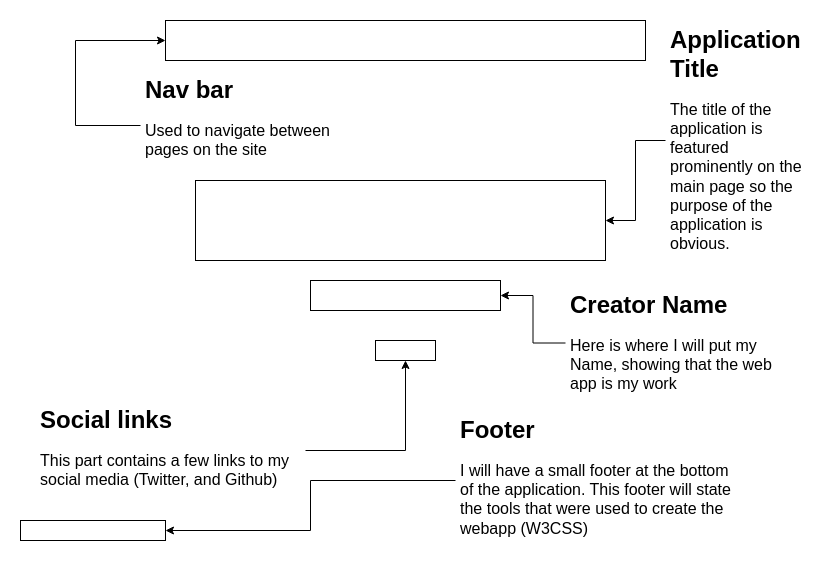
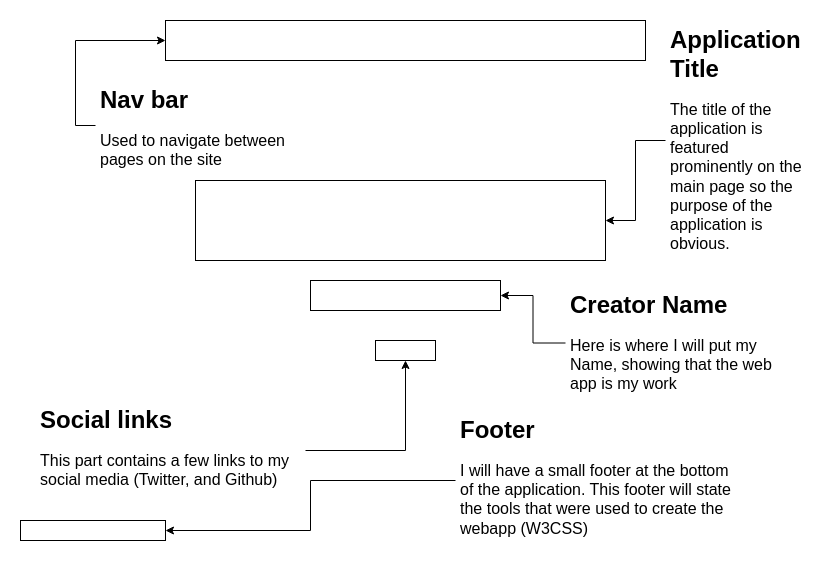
node "Nav bar Used to navigate between pages on the site": moved (246, 116) -> (201, 126)
